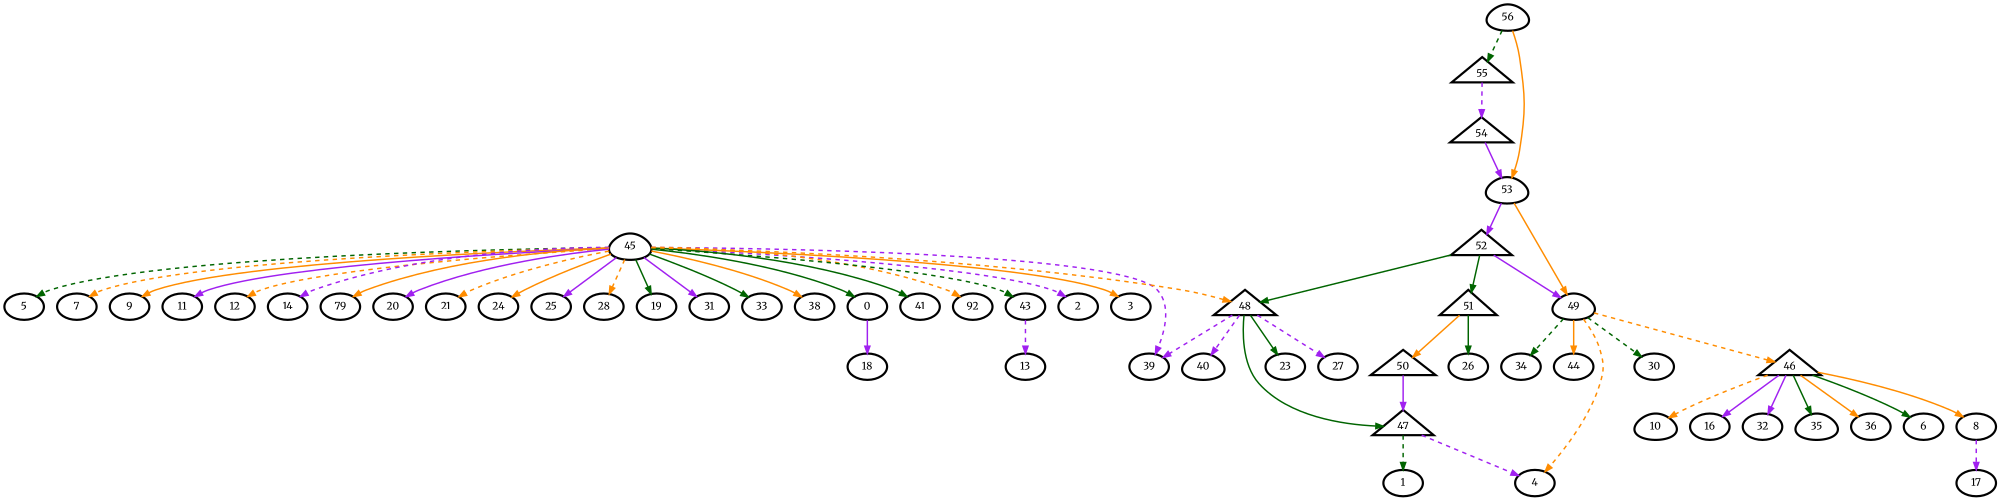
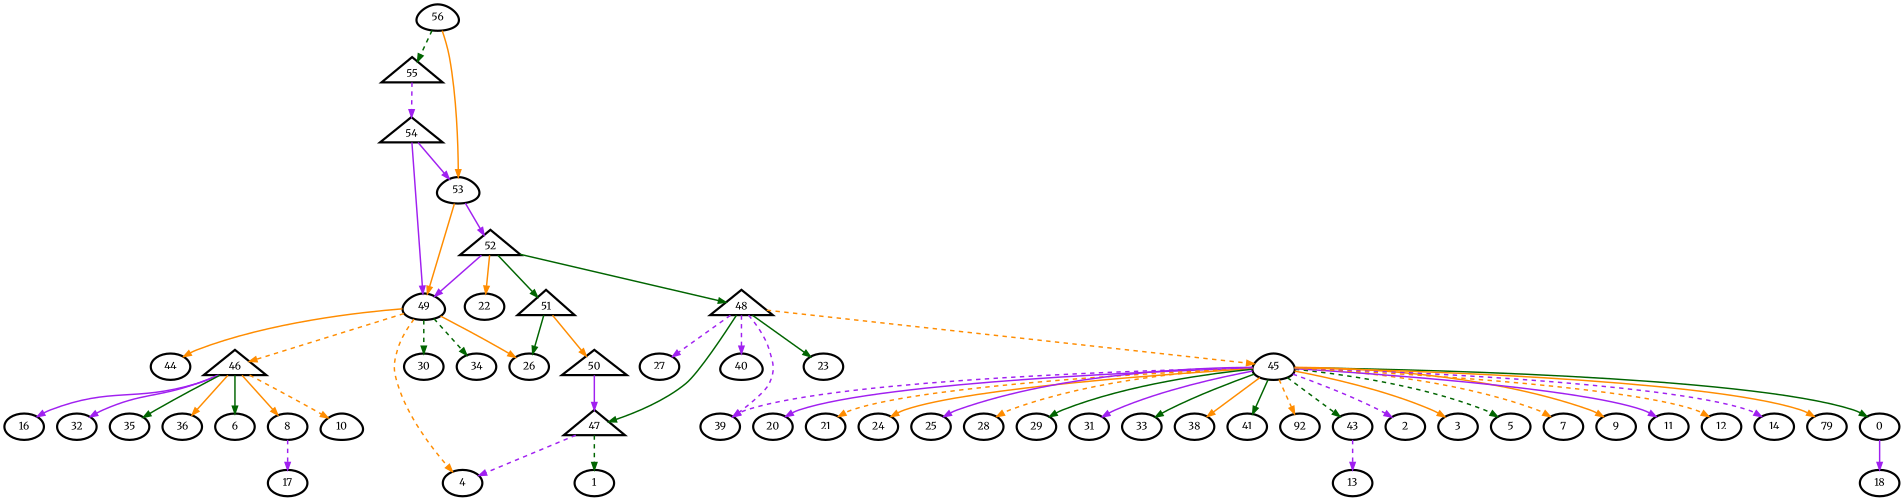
edge "54" -> "49": added
edge "45" -> "48": reversed
node "22": added
node "19": label "19" -> "29"
edge "49" -> "26": added
node "35": shape egg -> ellipse
